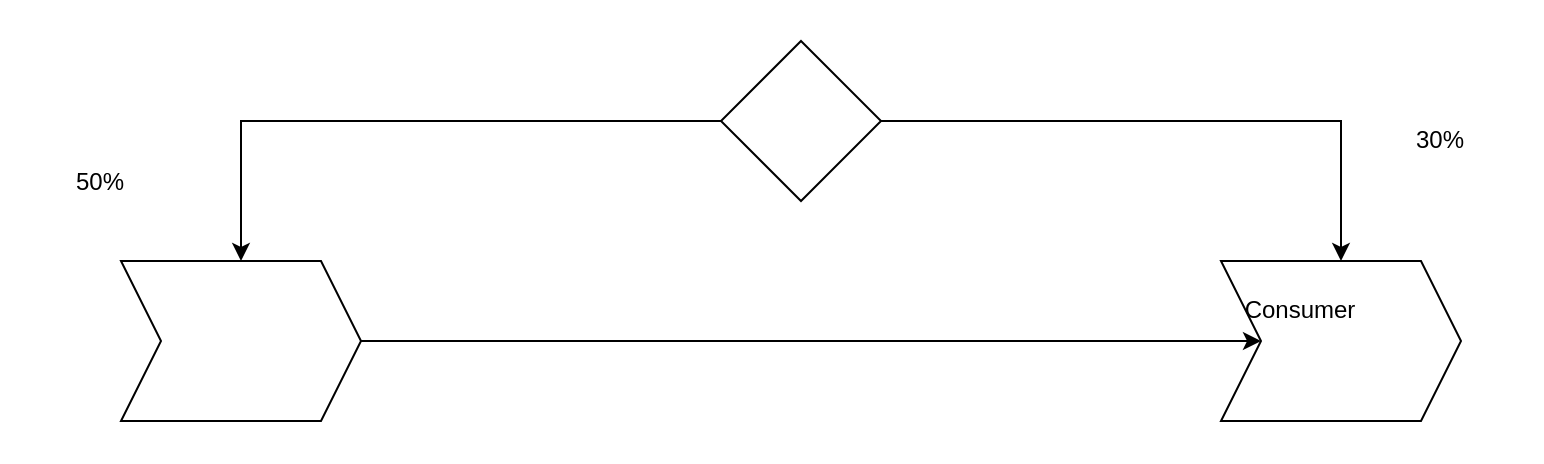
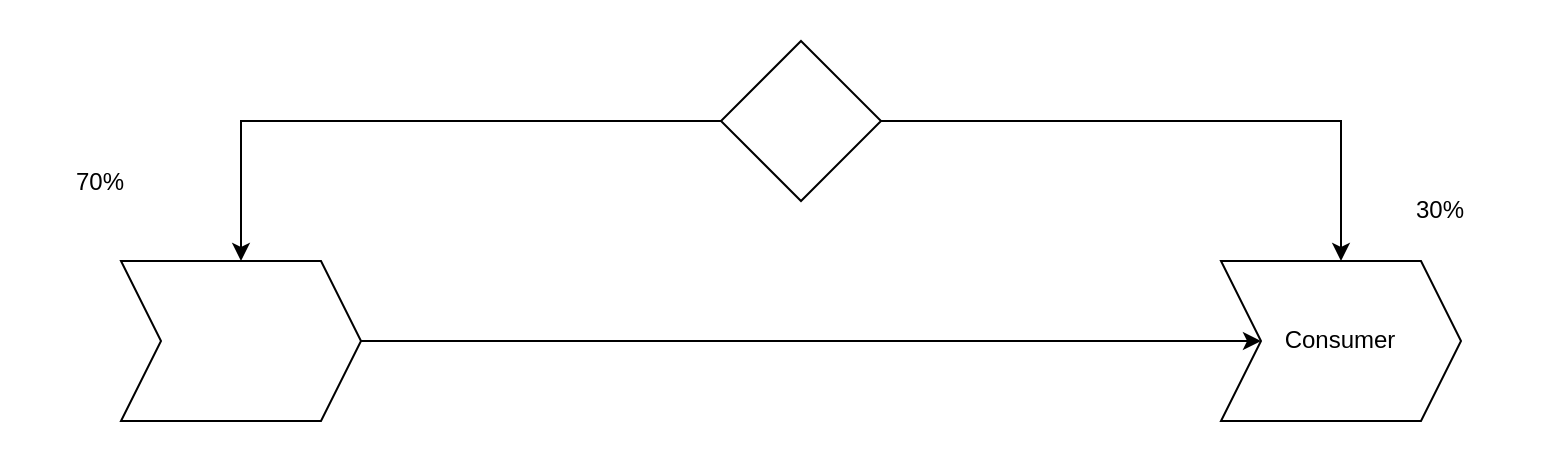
node "30%": moved (1441, 141) -> (1441, 211)
node "50%": label "50%" -> "70%"
node "Consumer": moved (1301, 311) -> (1341, 341)
